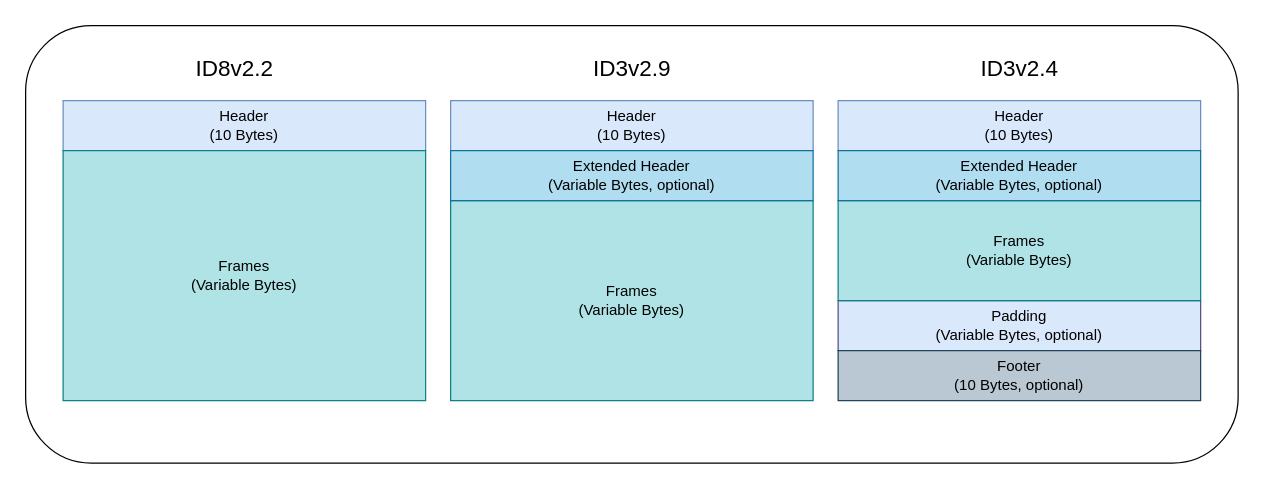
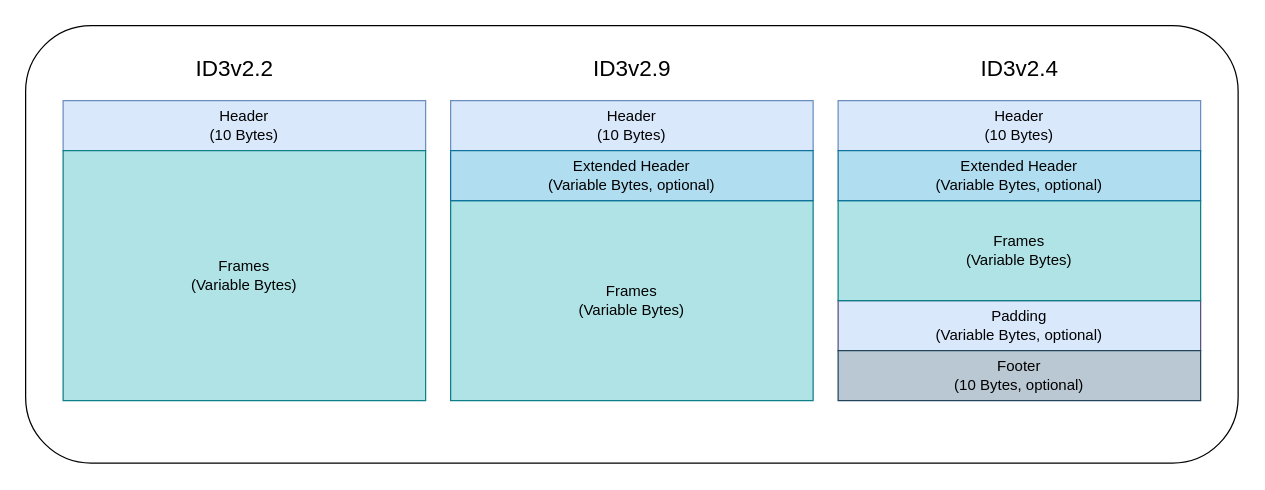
node "ID8v2.2": label "ID8v2.2" -> "ID3v2.2"
